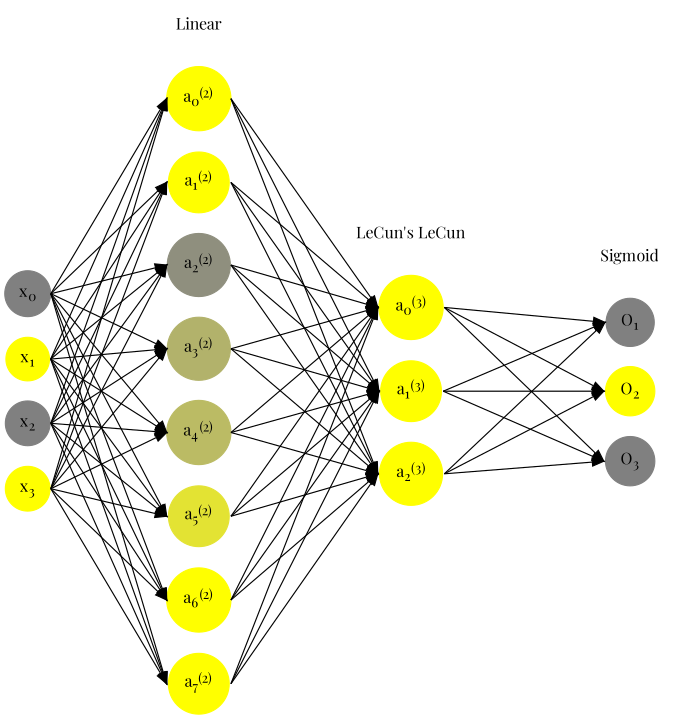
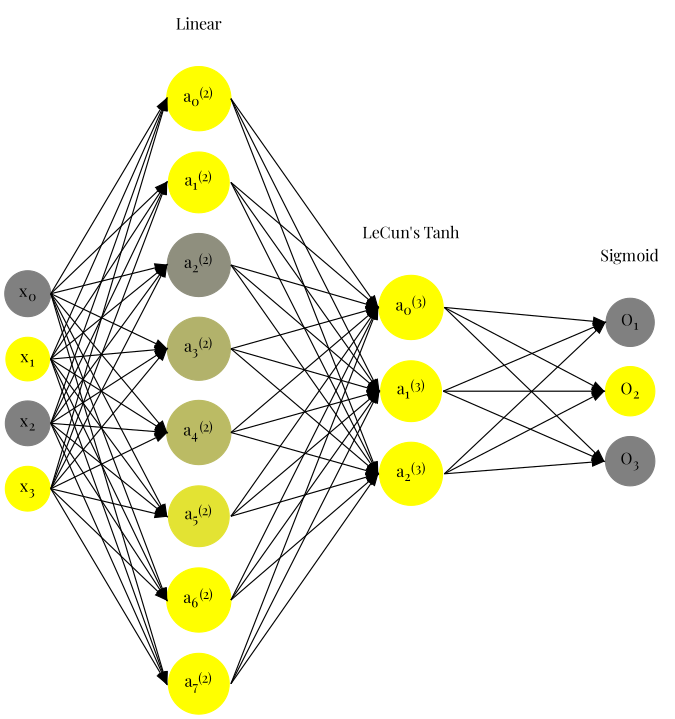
node "LeCun's LeCun": label "LeCun's LeCun" -> "LeCun's Tanh"
